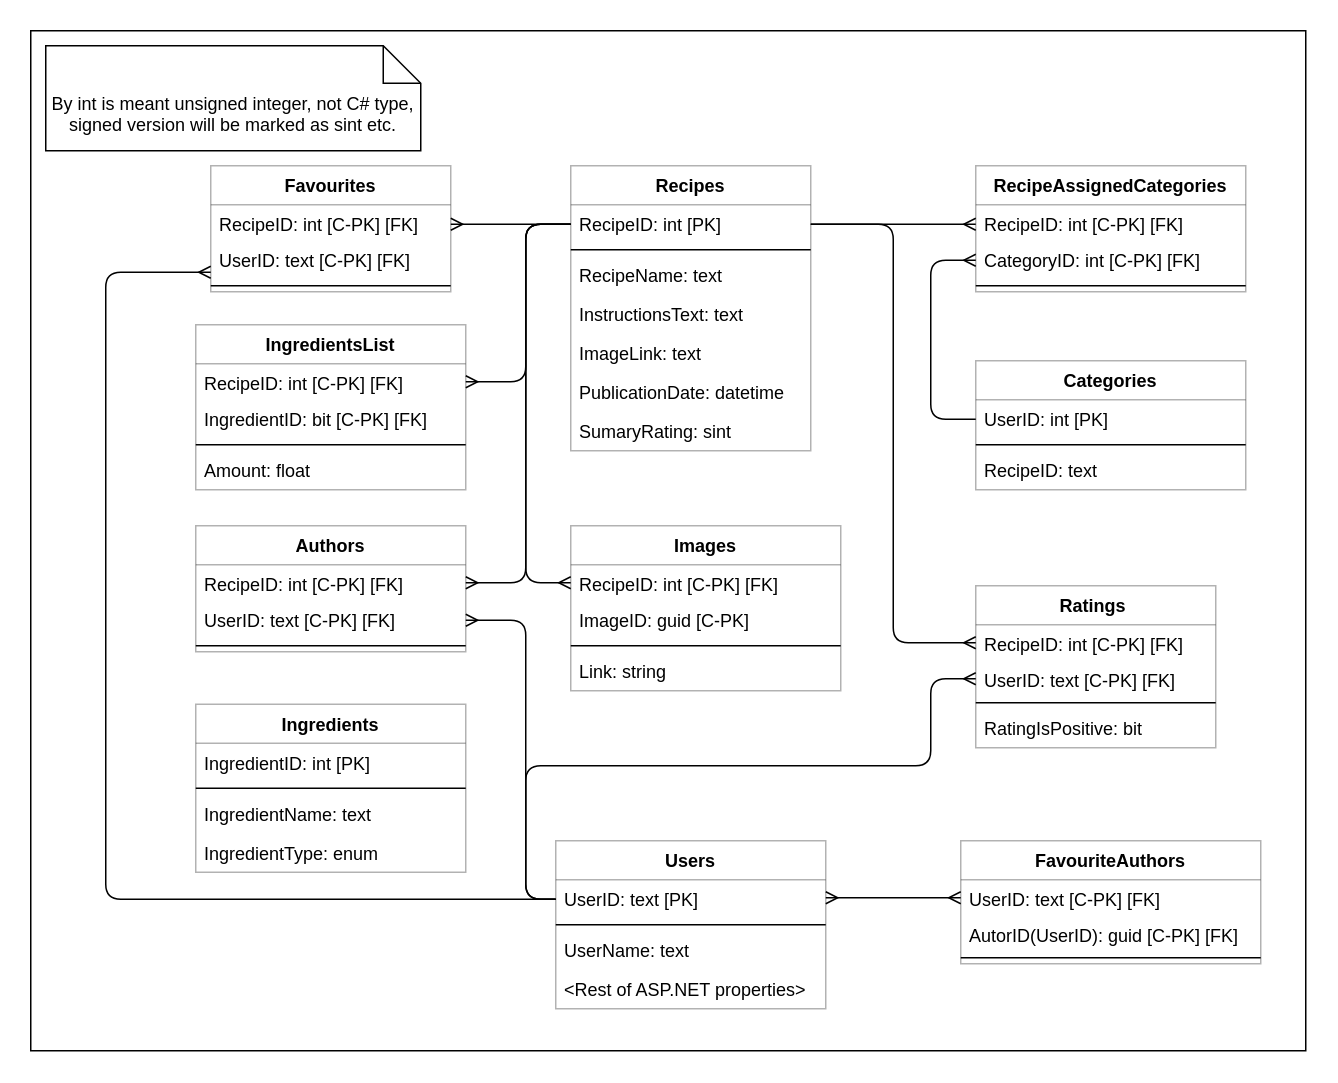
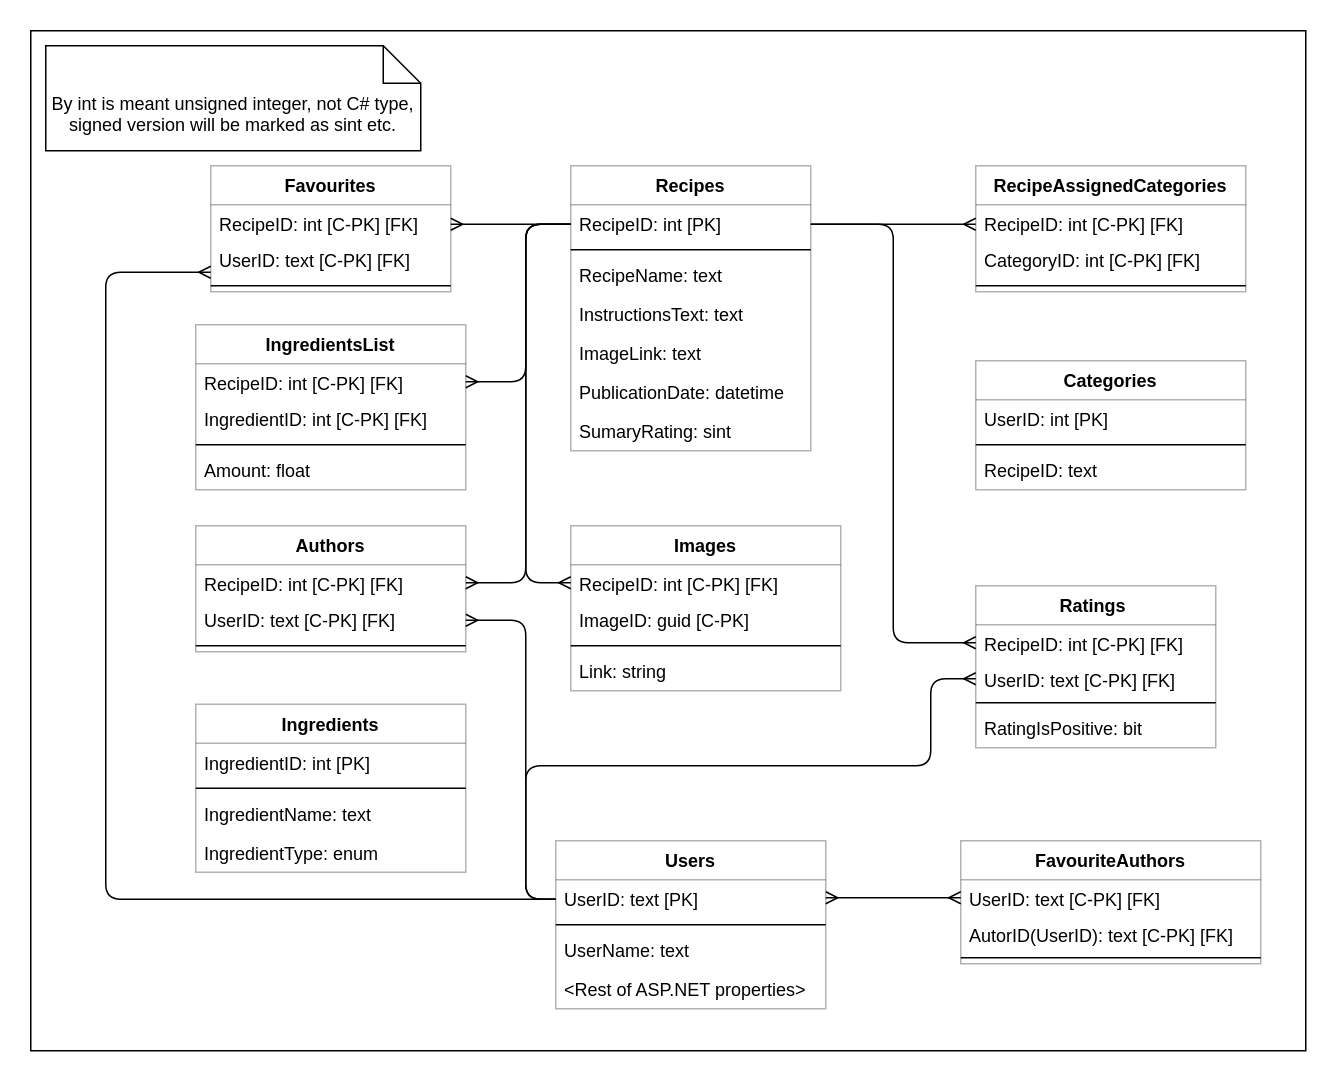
edge "UserID: int [PK]" -> "CategoryID: int [C-PK] [FK]": removed
node "IngredientID: bit [C-PK] [FK]": label "IngredientID: bit [C-PK] [FK]" -> "IngredientID: int [C-PK] [FK]"
node "AutorID(UserID): guid [C-PK] [FK]": label "AutorID(UserID): guid [C-PK] [FK]" -> "AutorID(UserID): text [C-PK] [FK]"
